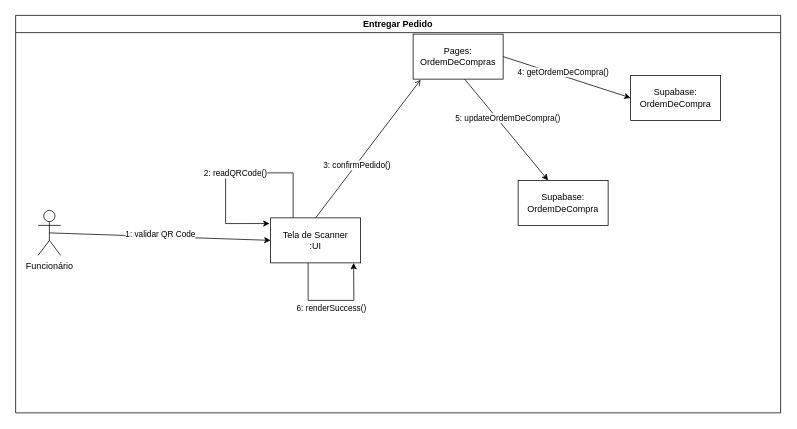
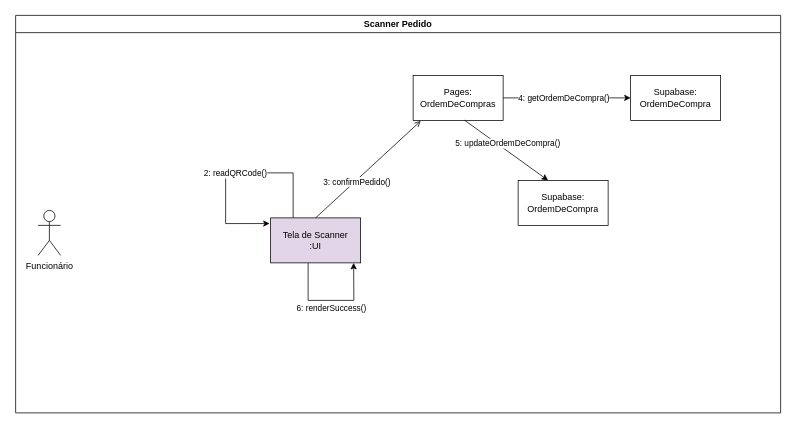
node "Entregar Pedido": label "Entregar Pedido" -> "Scanner Pedido"
node "Pages: OrdemDeCompras": moved (458, 57) -> (458, 98)
edge "Funcionário" -> "Tela de Scanner :UI": removed, label "1: validar QR Code"
node "Tela de Scanner :UI": fillcolor #ffffff -> #e1d5e7
